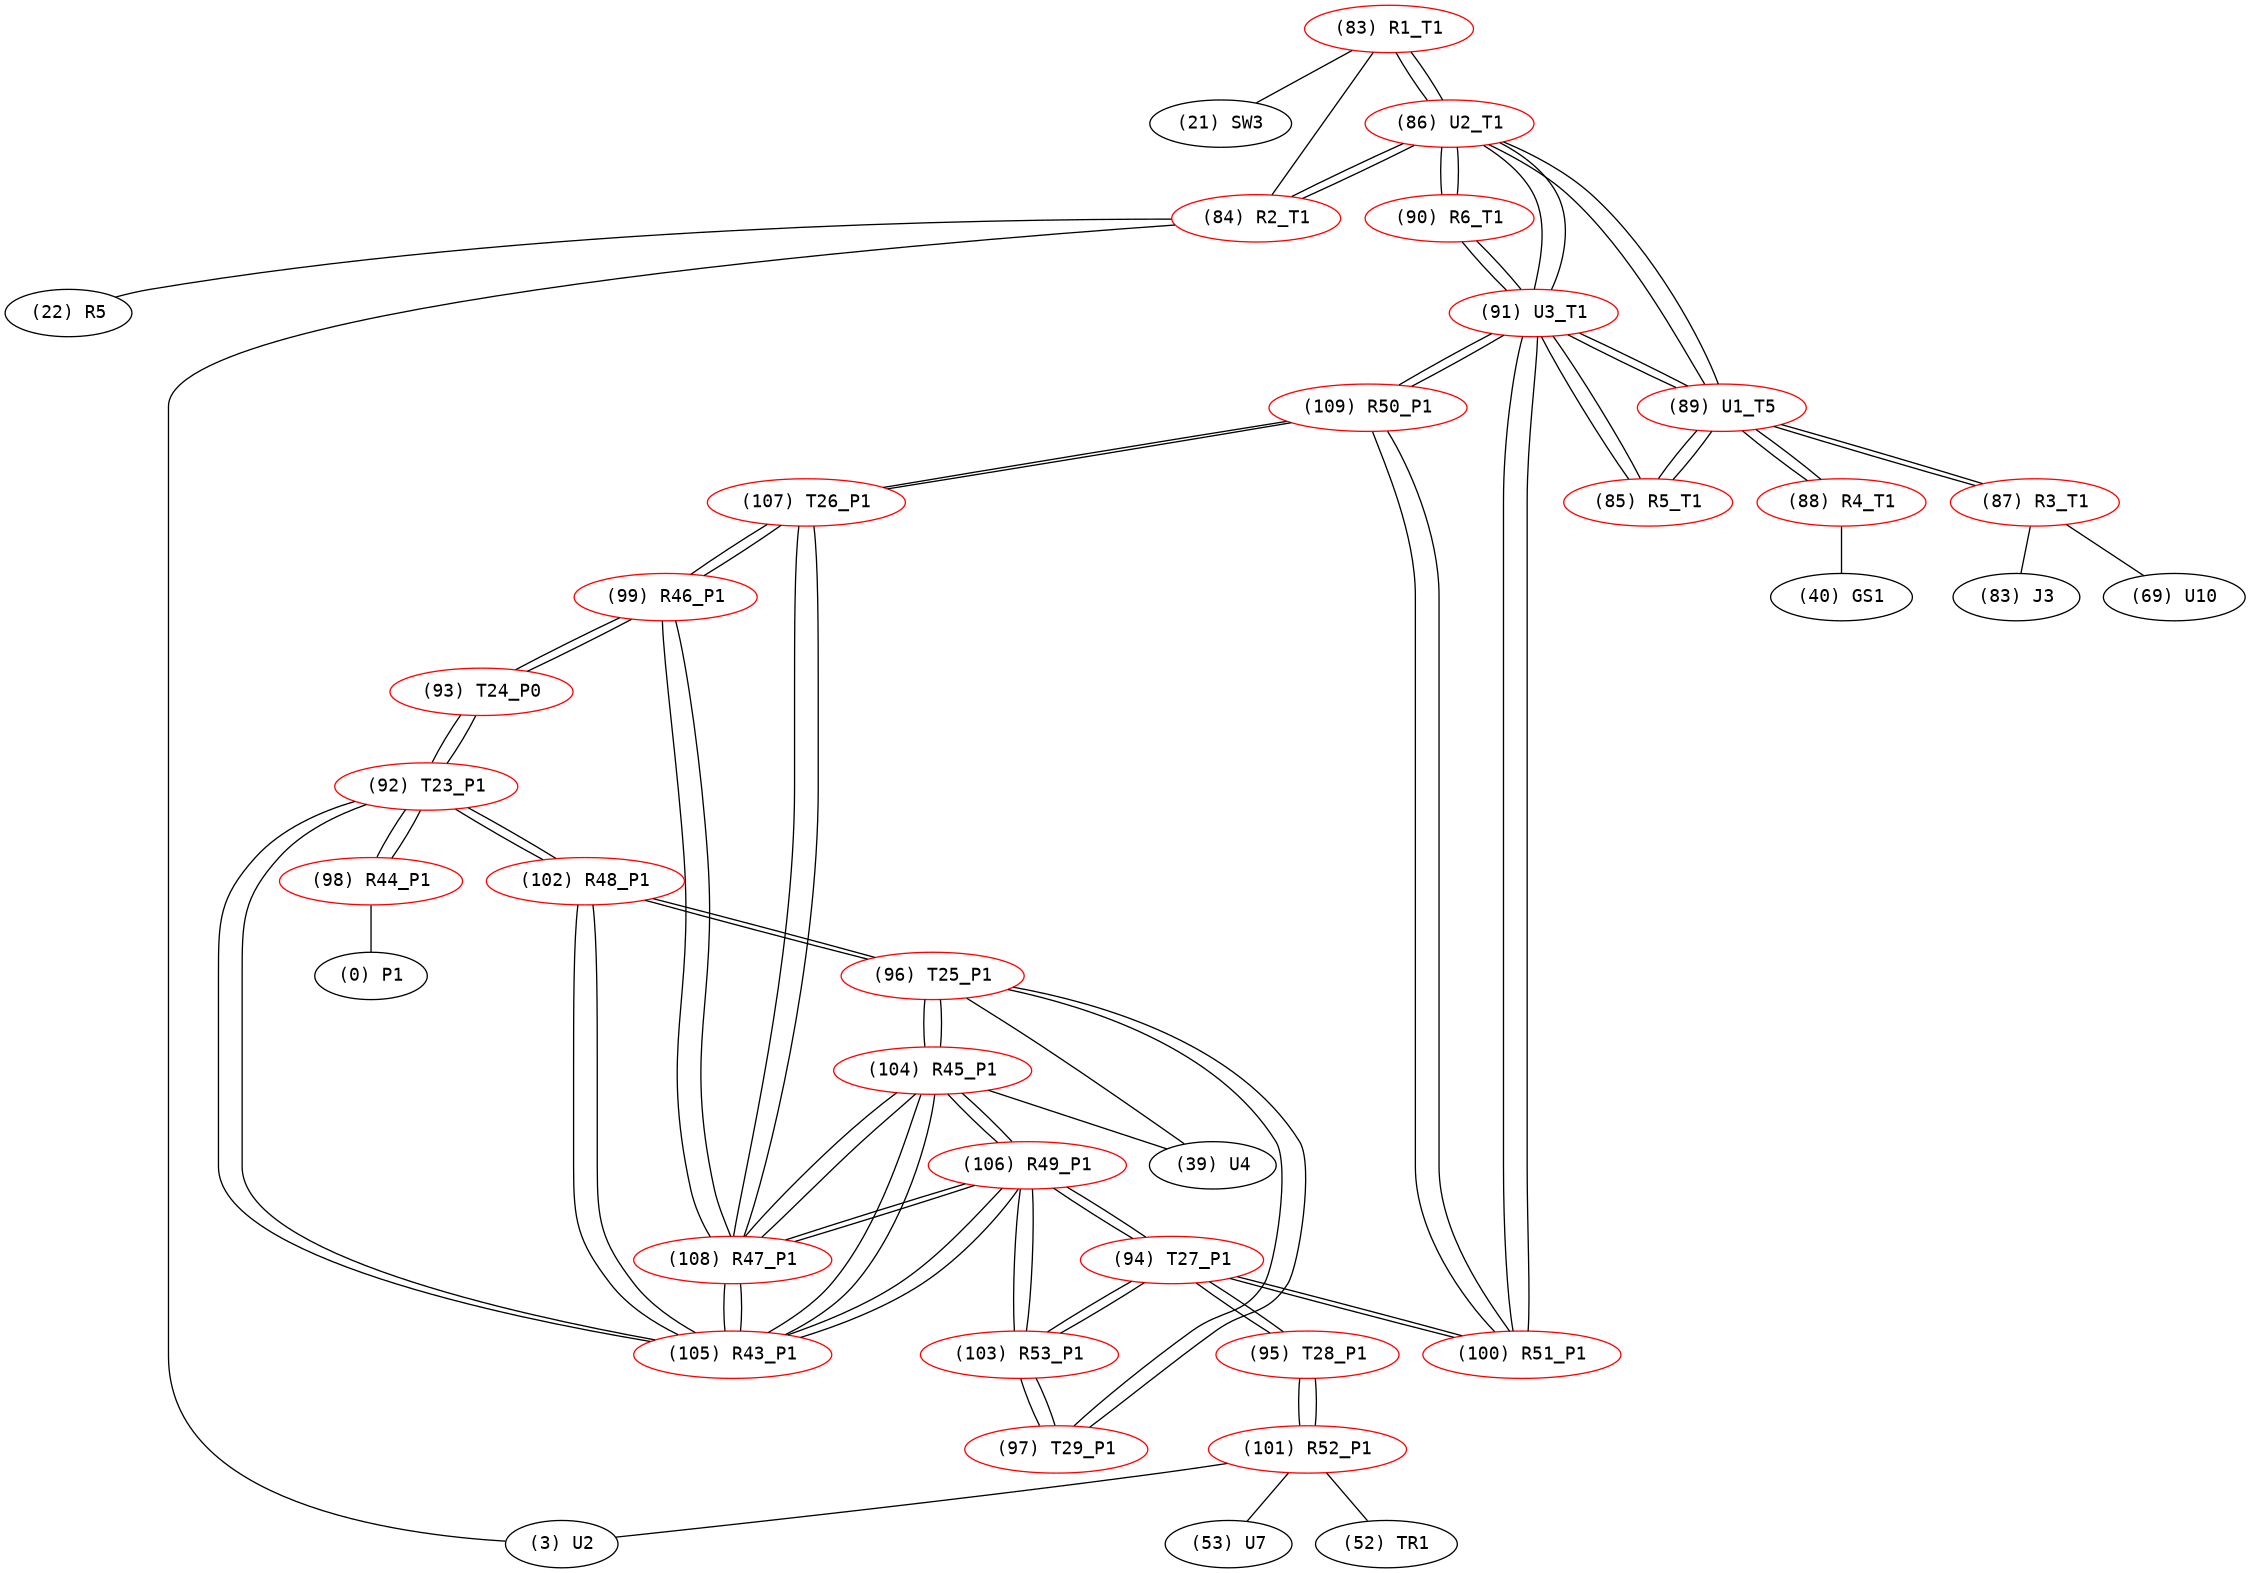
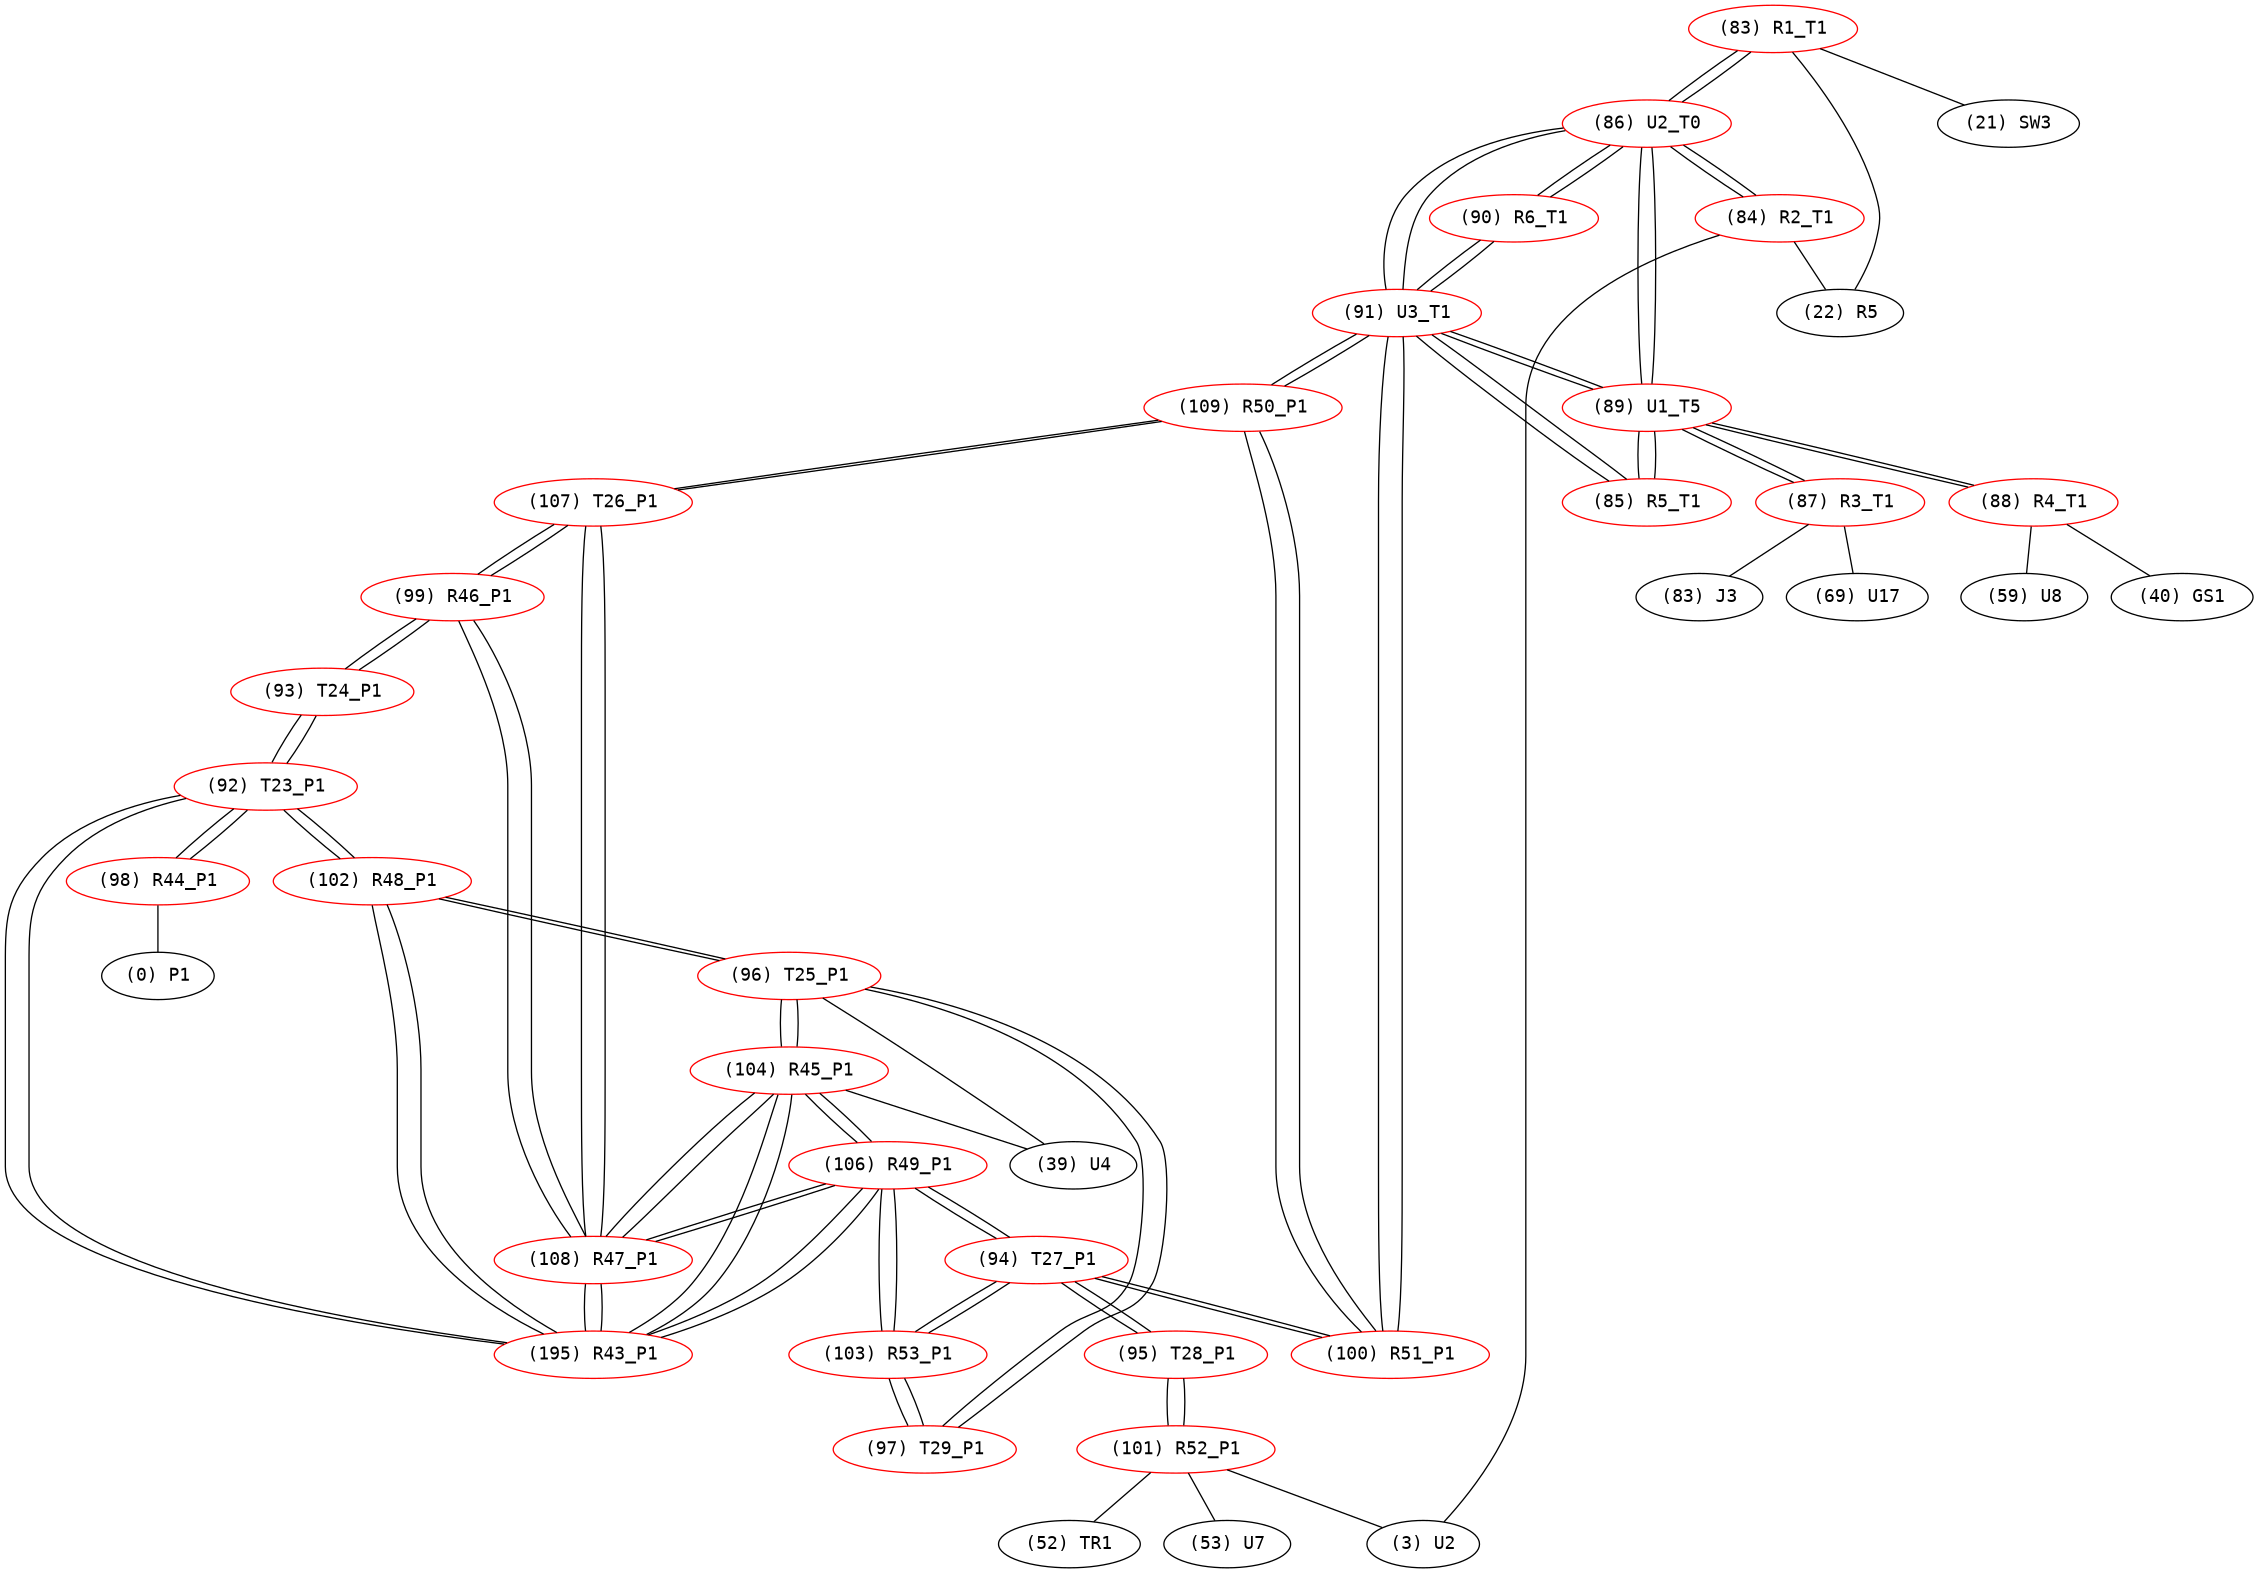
edge "(83) R1_T1" -- "(84) R2_T1": now "(83) R1_T1" -- "(22) R5"
node "(86) U2_T1": label "(86) U2_T1" -> "(86) U2_T0"
node "(59) U8": added
node "(69) U10": label "(69) U10" -> "(69) U17"
node "(93) T24_P0": label "(93) T24_P0" -> "(93) T24_P1"
node "(105) R43_P1": label "(105) R43_P1" -> "(195) R43_P1"
